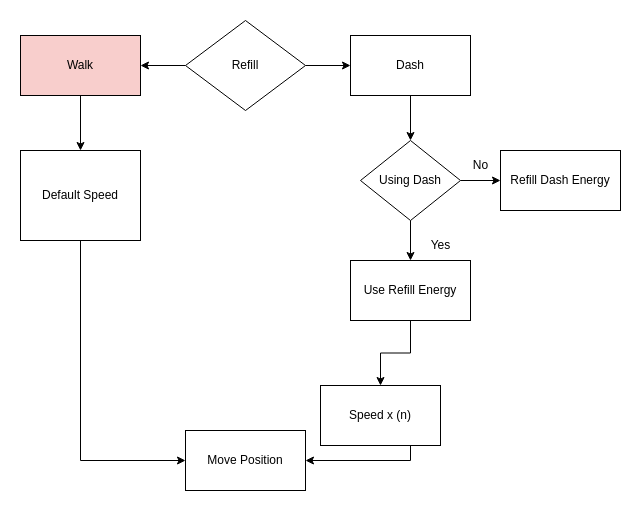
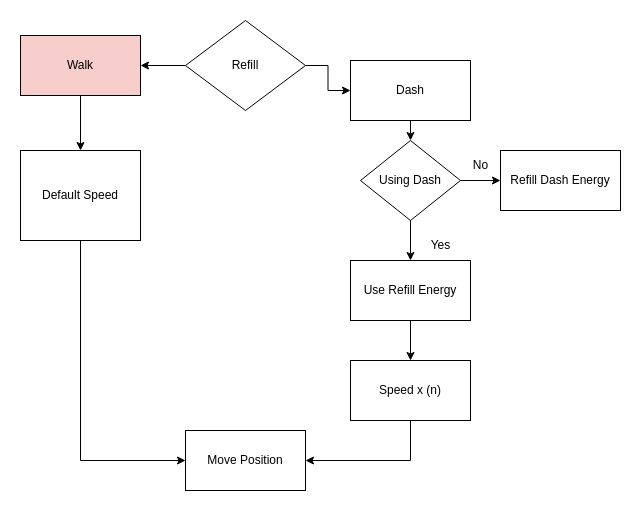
node "Dash": moved (411, 66) -> (411, 91)
node "Speed x (n)": moved (381, 416) -> (411, 391)
